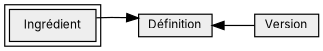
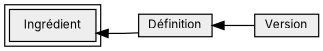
edge "Ingrédient" -> "Définition": reversed
